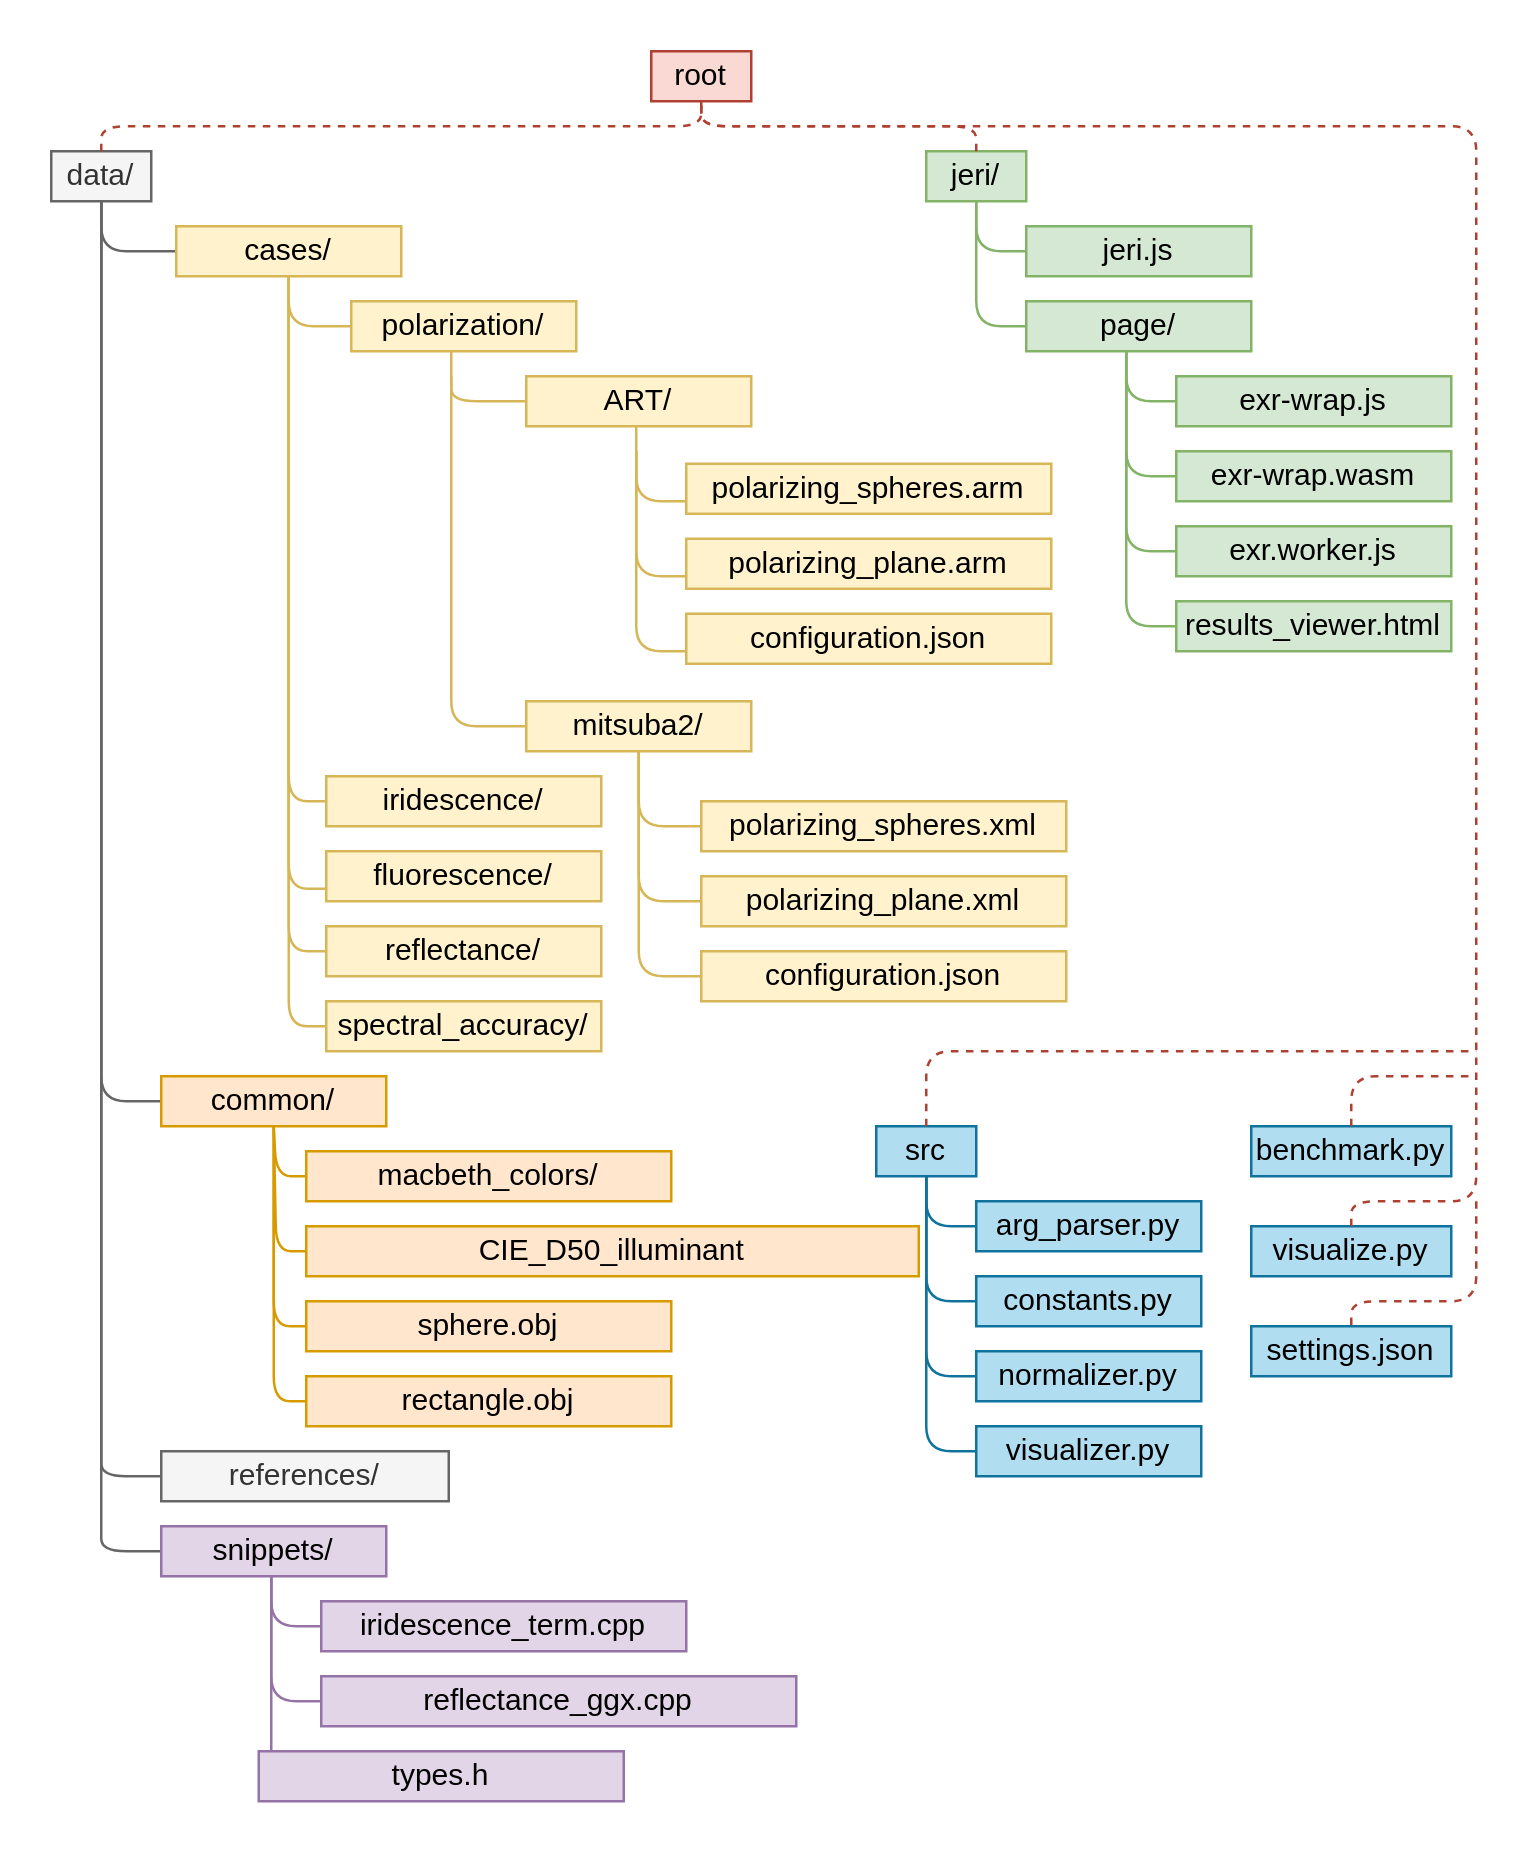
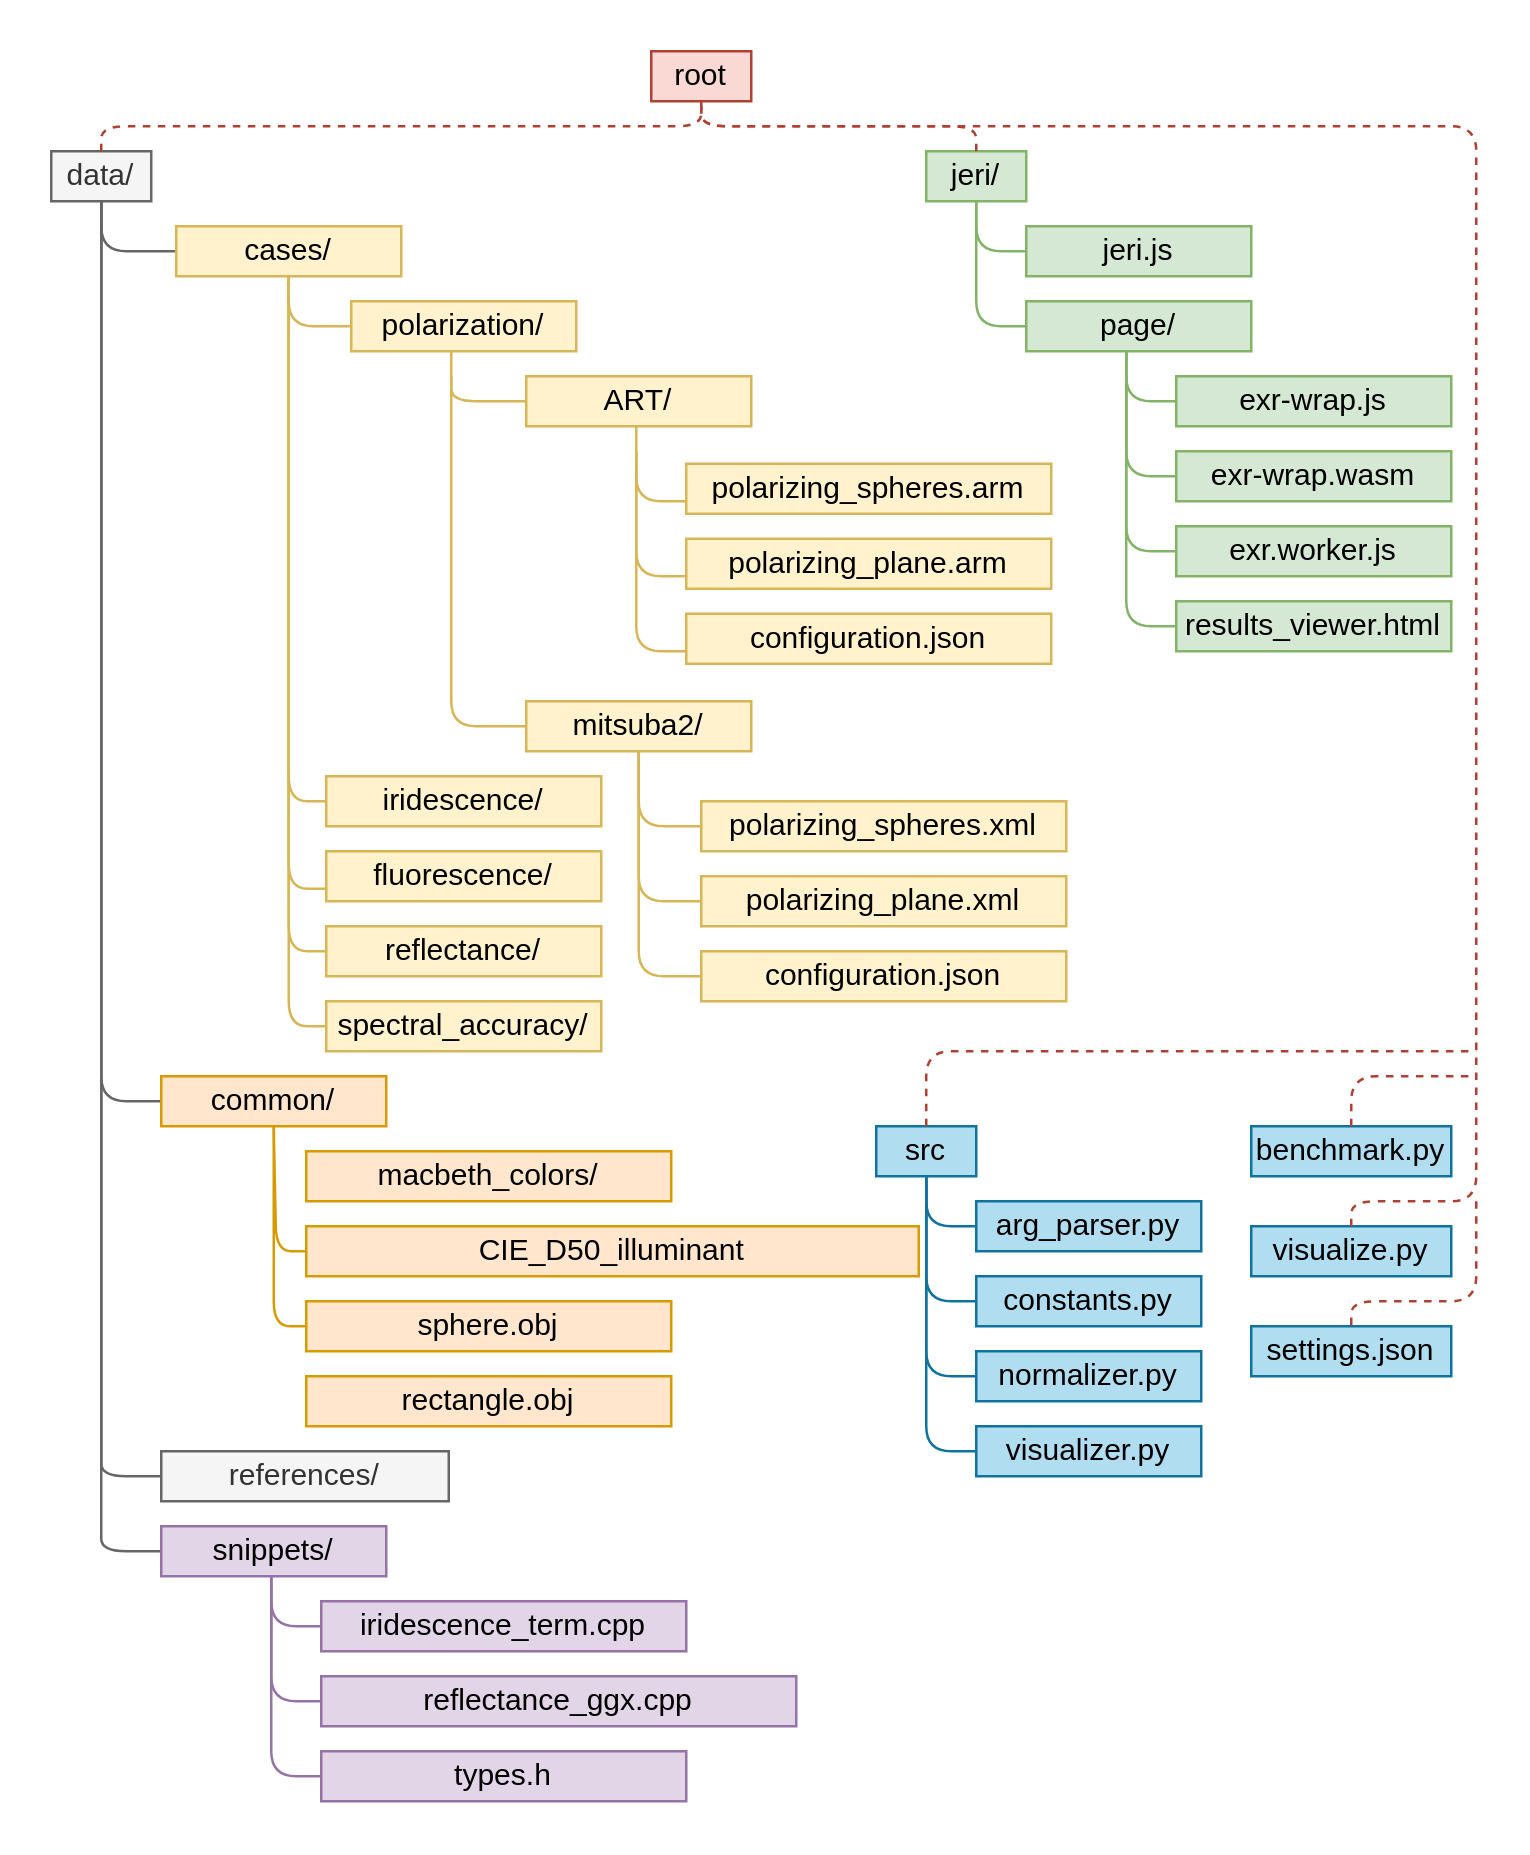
edge "common/" -- "macbeth_colors/": removed
edge "common/" -- "rectangle.obj": removed
node "types.h": moved (441, 1776) -> (504, 1776)
